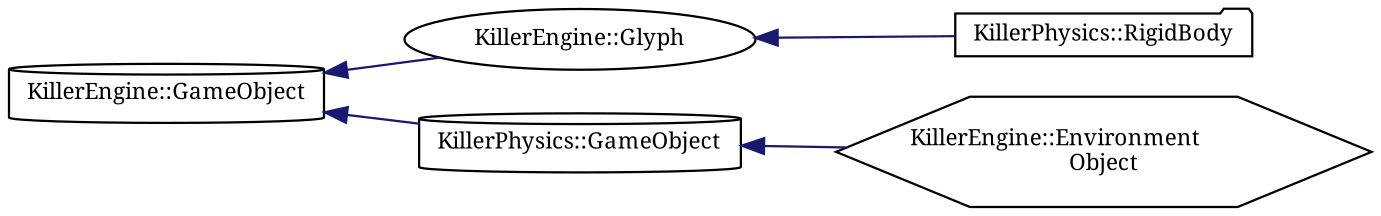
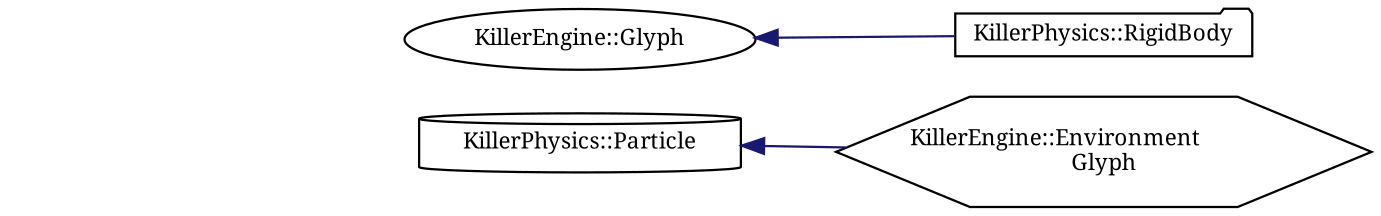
node "KillerEngine::GameObject": removed
node "KillerPhysics::GameObject": label "KillerPhysics::GameObject" -> "KillerPhysics::Particle"
node "KillerEngine::Environment Object": label "KillerEngine::Environment Object" -> "KillerEngine::Environment Glyph"
